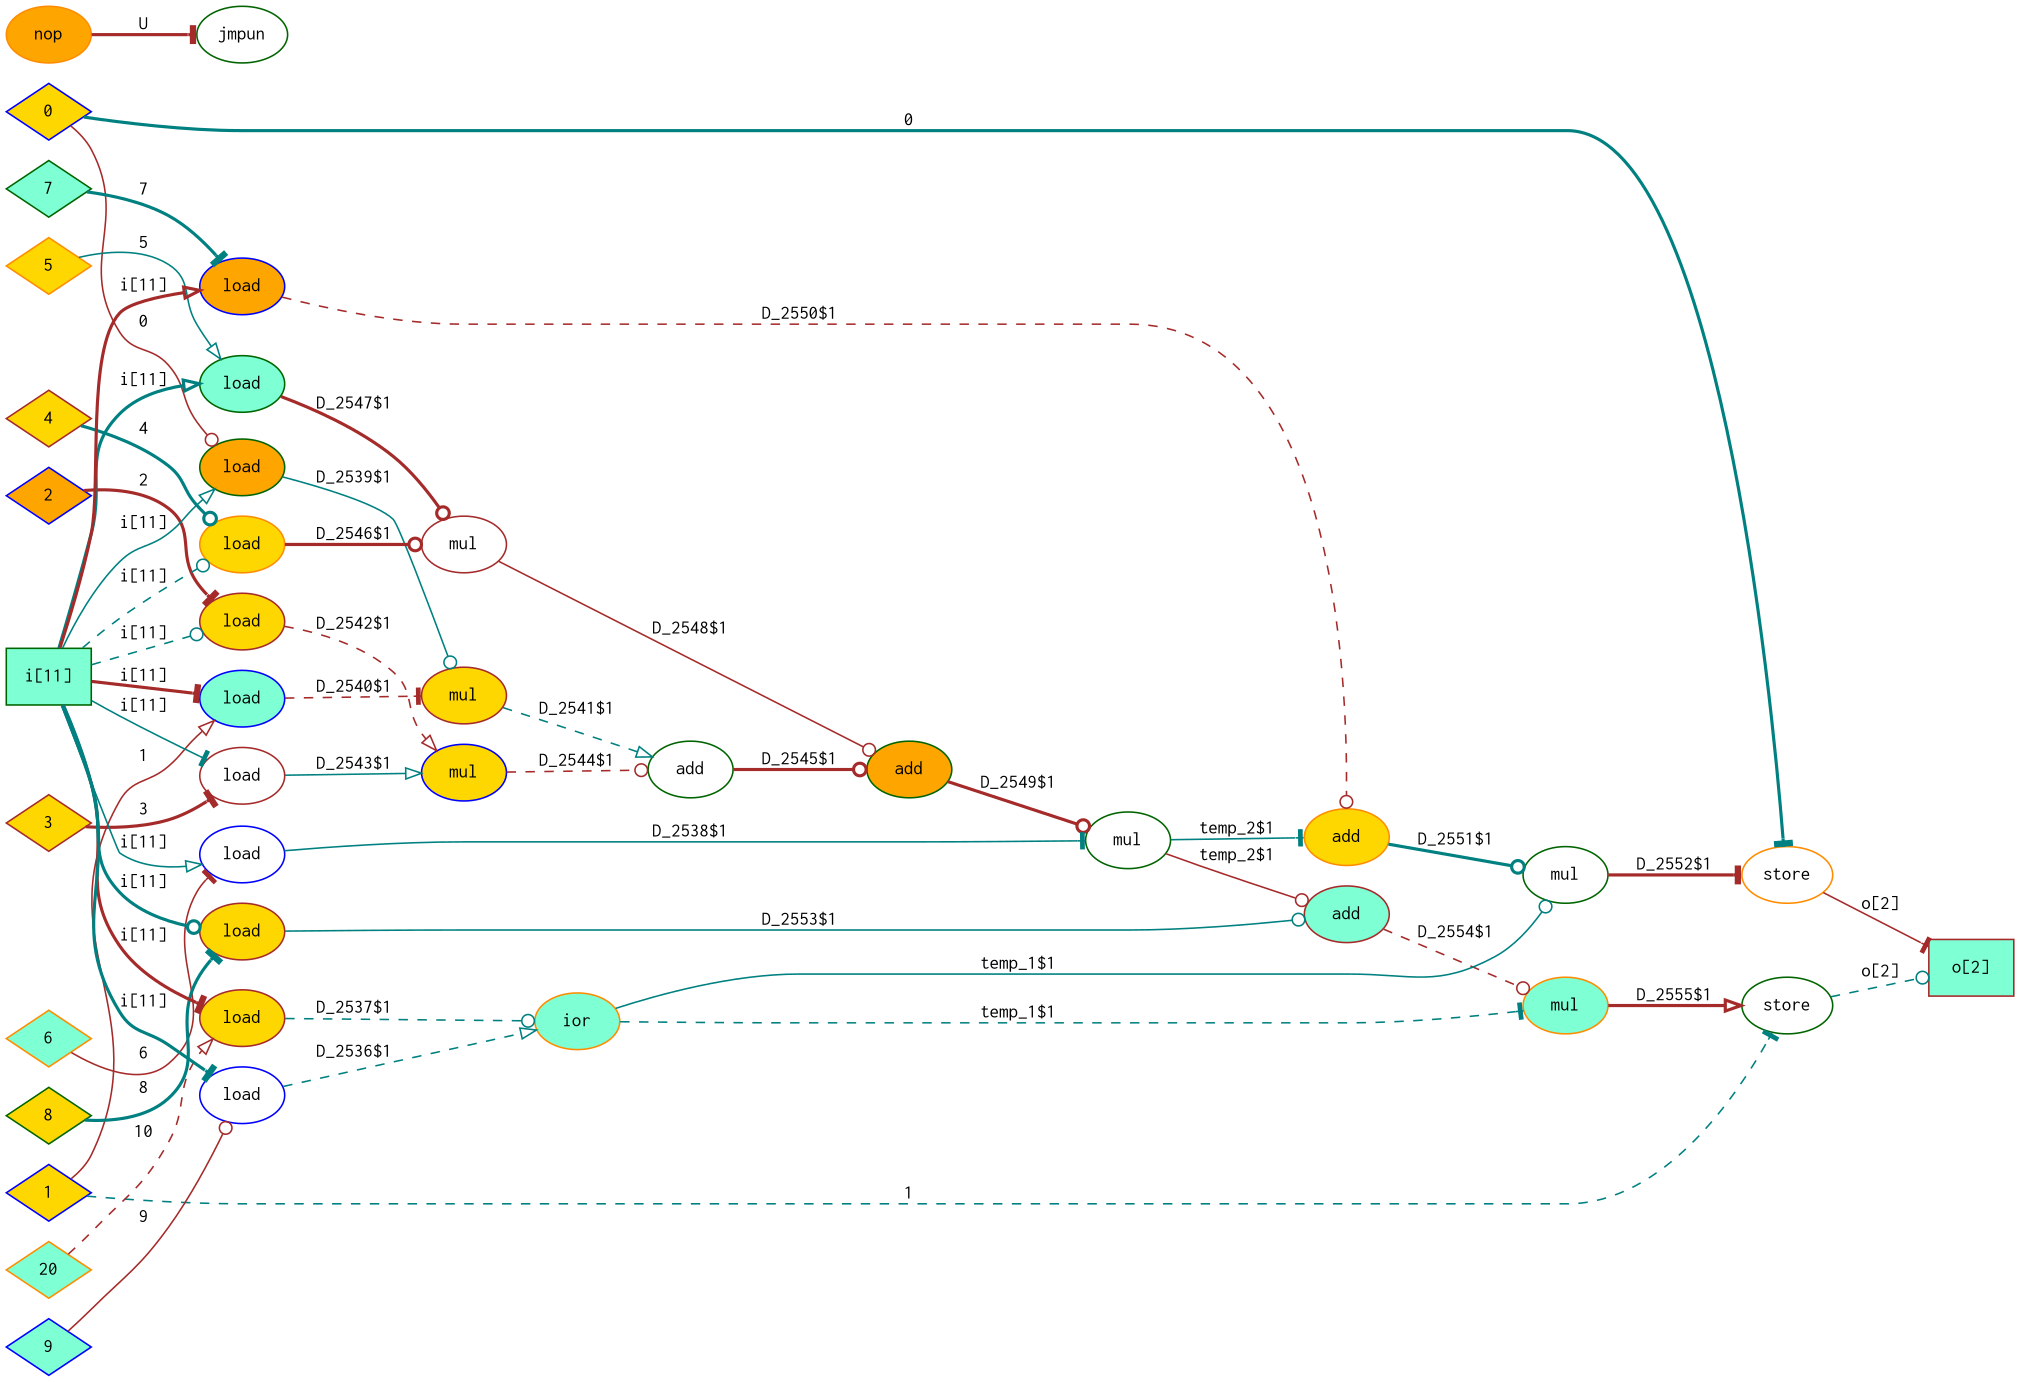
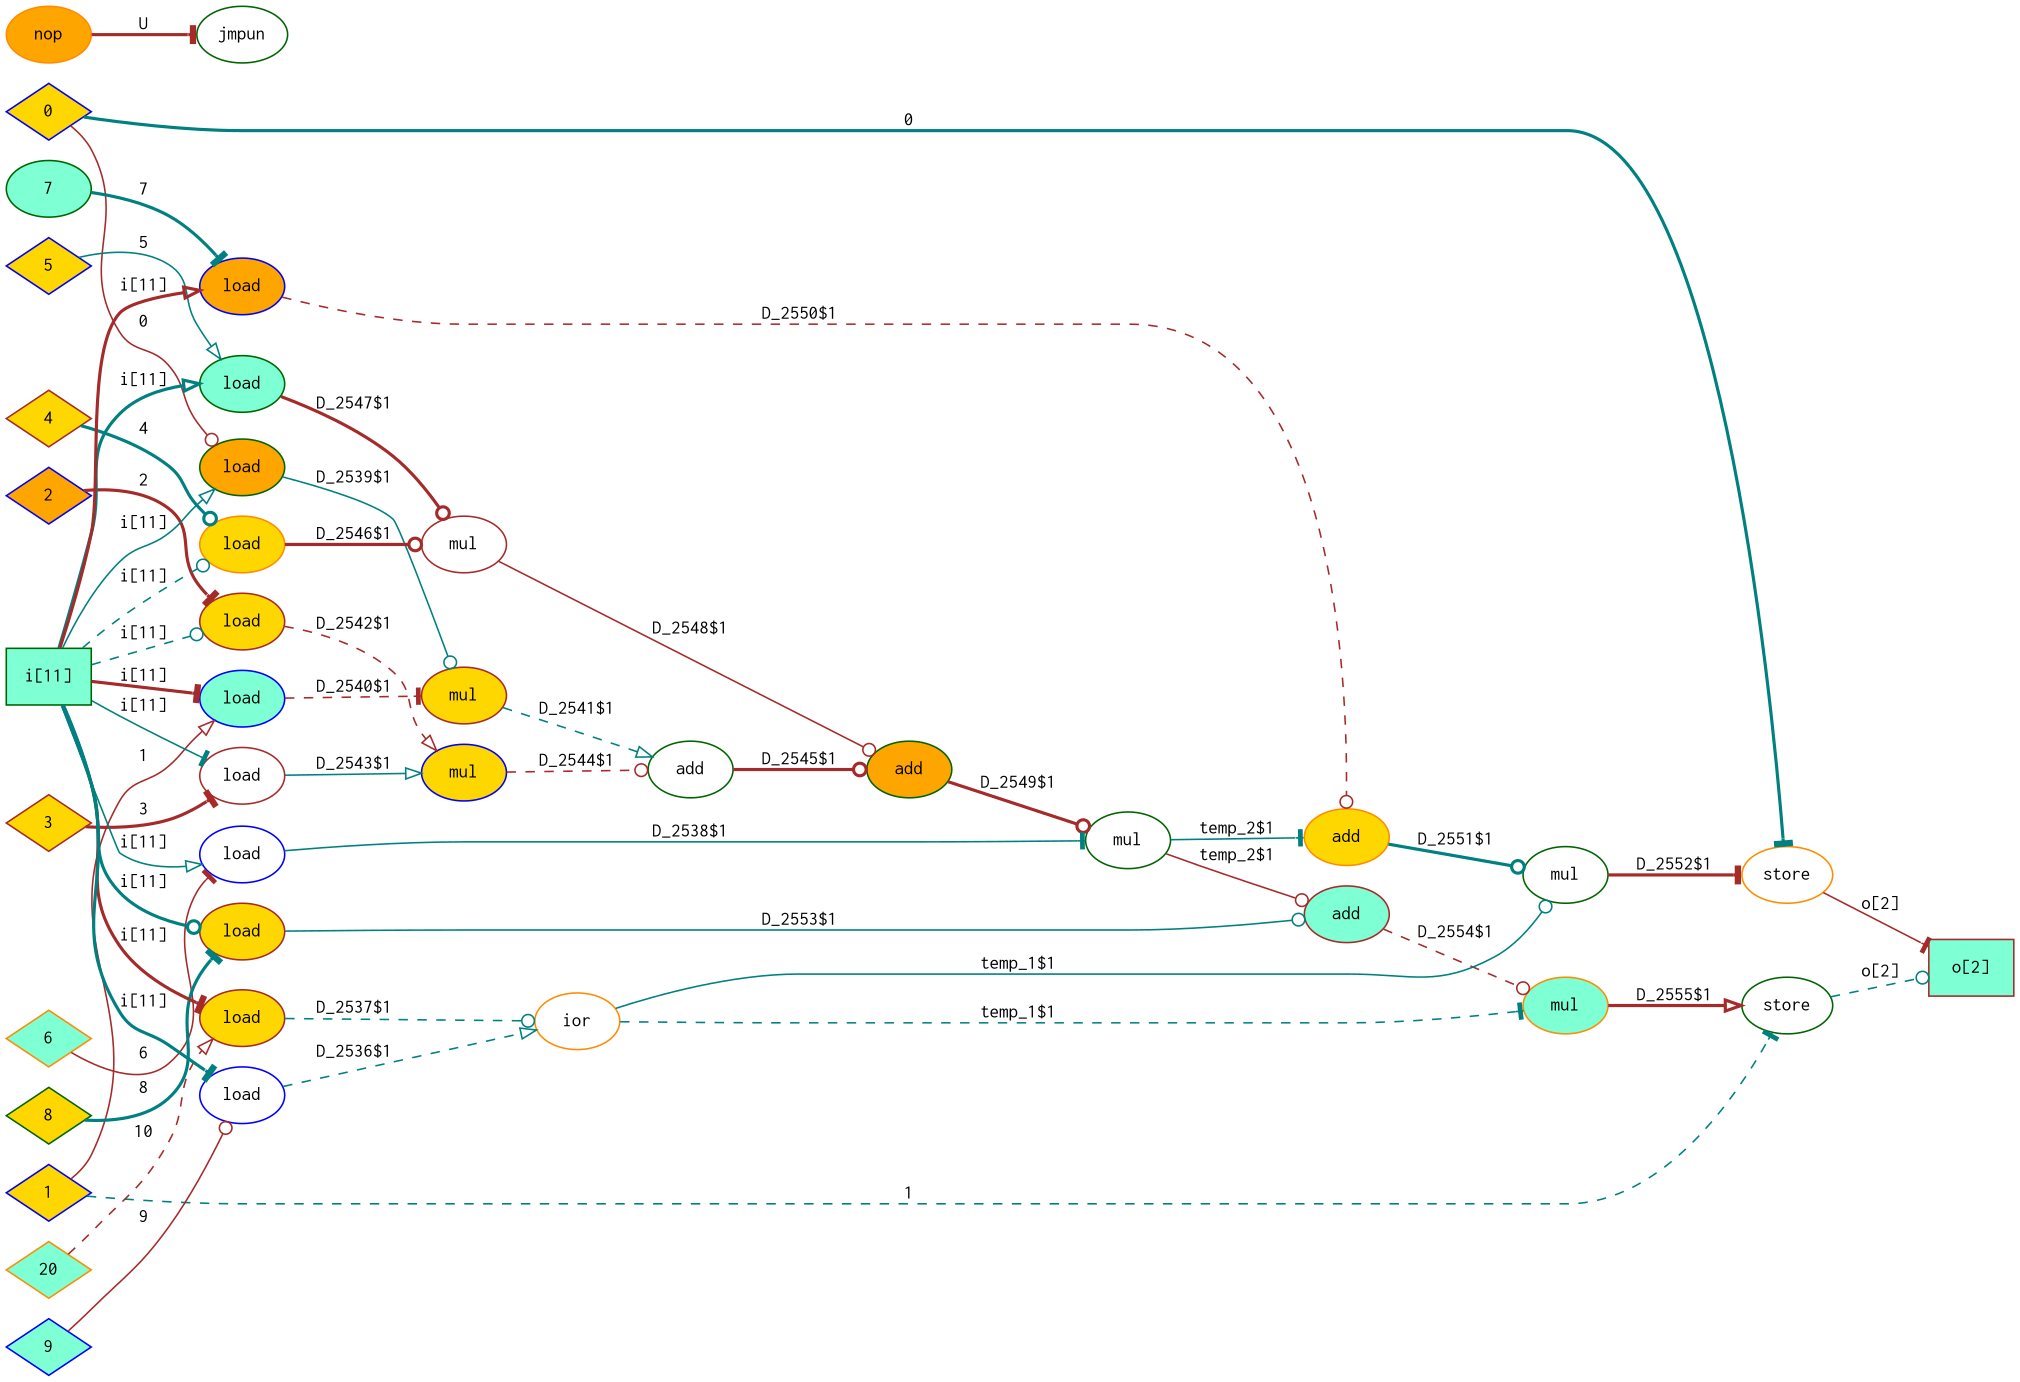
node "7": shape diamond -> ellipse
node "5": color darkorange -> blue
node "ior": fillcolor aquamarine -> white
